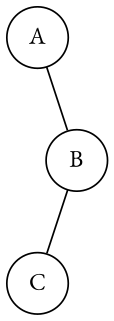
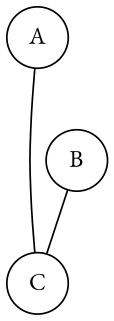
edge "A" -- "B": now "A" -- "C"
